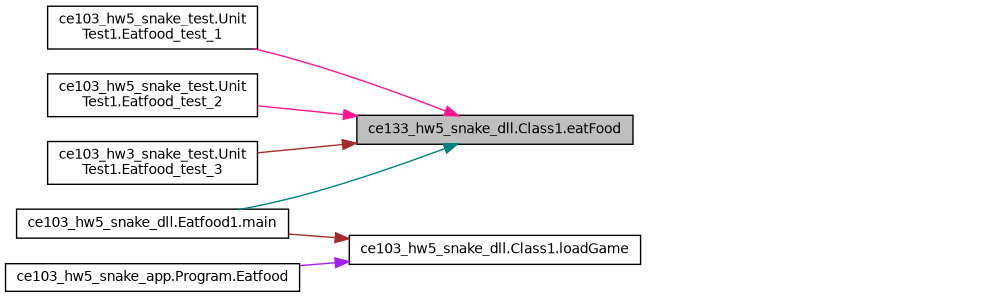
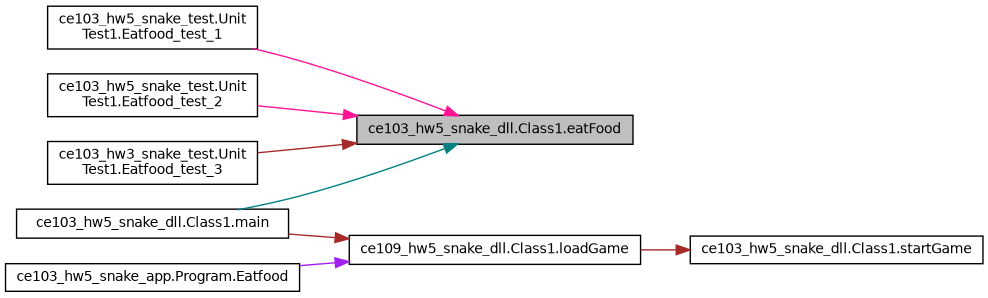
node "ce133_hw5_snake_dll.Class1.eatFood": label "ce133_hw5_snake_dll.Class1.eatFood" -> "ce103_hw5_snake_dll.Class1.eatFood"
node "ce103_hw5_snake_dll.Eatfood1.main": label "ce103_hw5_snake_dll.Eatfood1.main" -> "ce103_hw5_snake_dll.Class1.main"
node "ce103_hw5_snake_dll.Class1.loadGame": label "ce103_hw5_snake_dll.Class1.loadGame" -> "ce109_hw5_snake_dll.Class1.loadGame"
node "ce103_hw5_snake_dll.Class1.startGame": added
